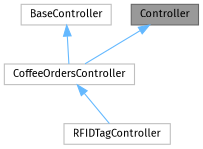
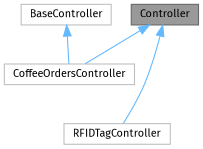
edge "RFIDTagController" -> "CoffeeOrdersController": now "RFIDTagController" -> "Controller"
